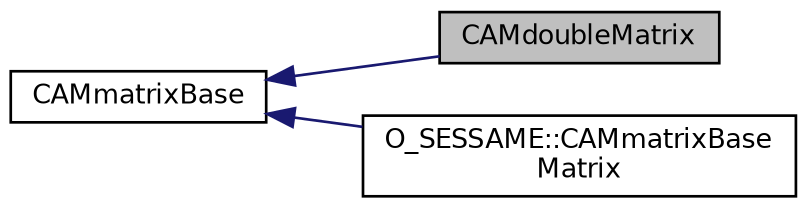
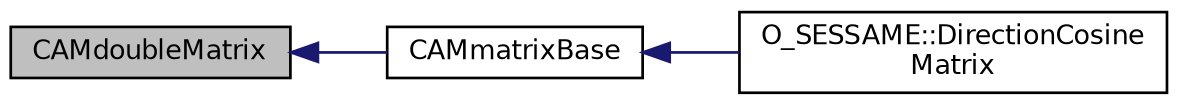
edge "CAMdoubleMatrix" -> "CAMmatrixBase": reversed
node "O_SESSAME::CAMmatrixBase Matrix": label "O_SESSAME::CAMmatrixBase Matrix" -> "O_SESSAME::DirectionCosine Matrix"
